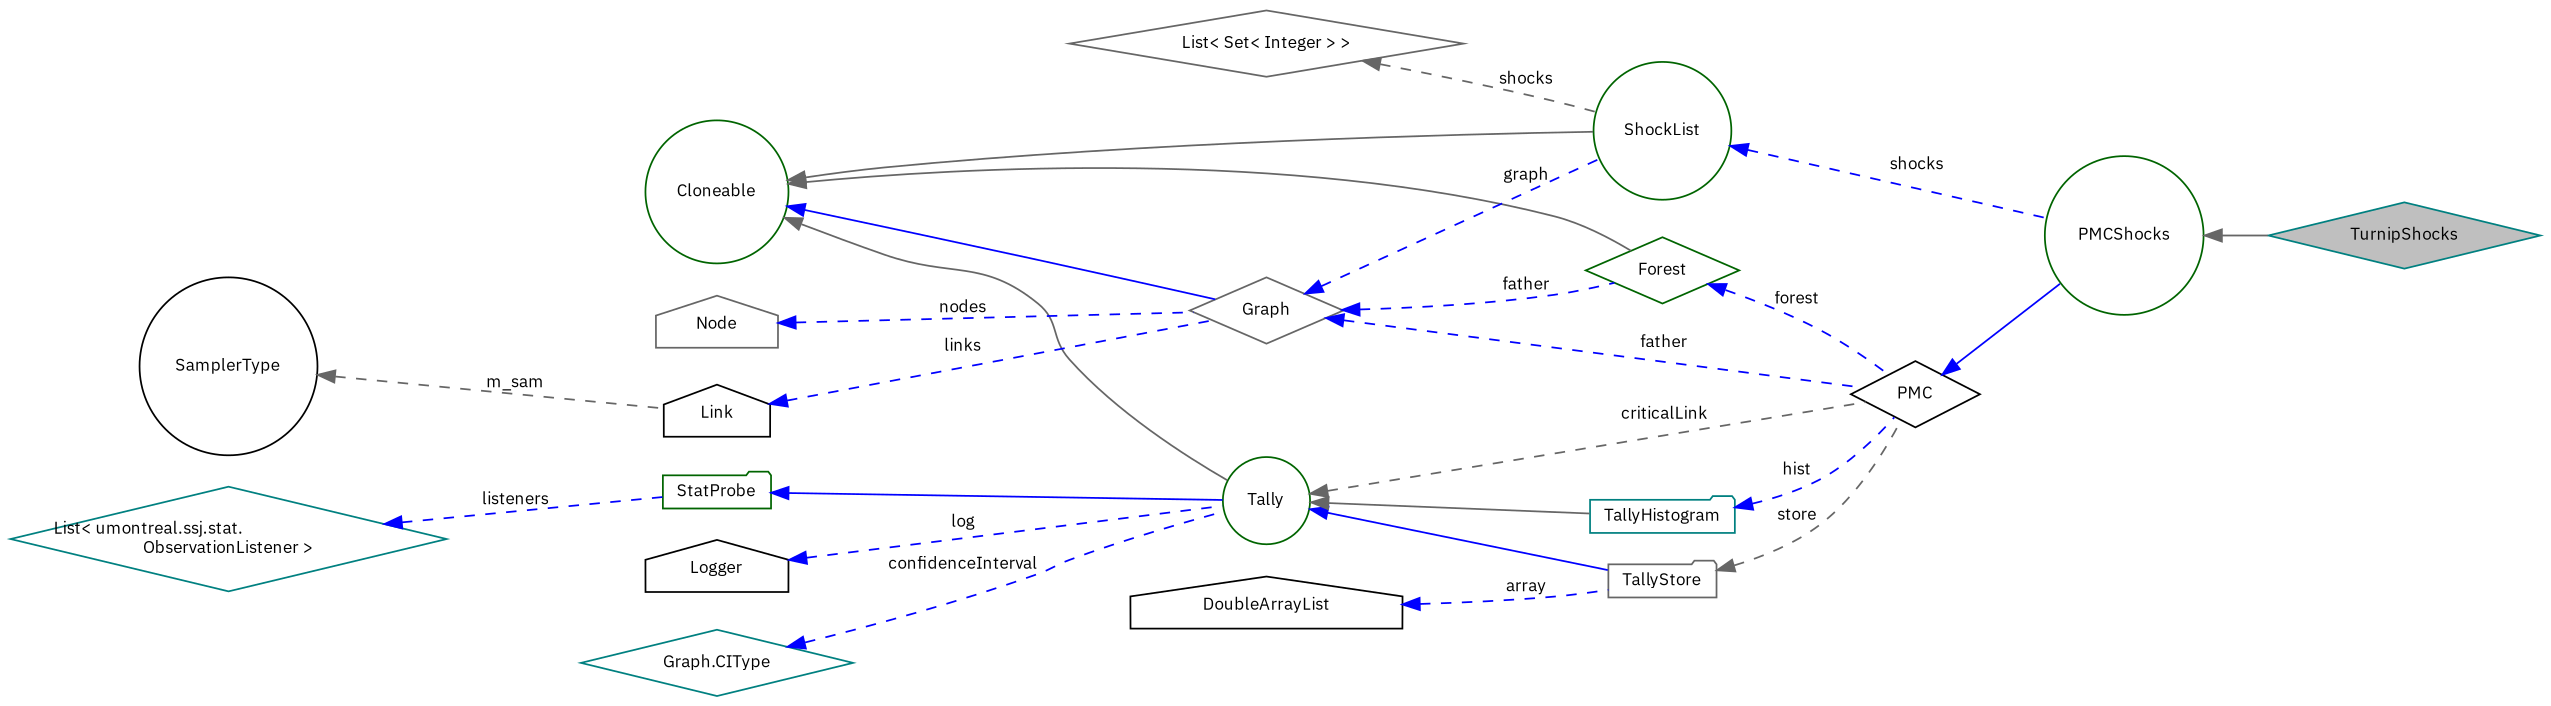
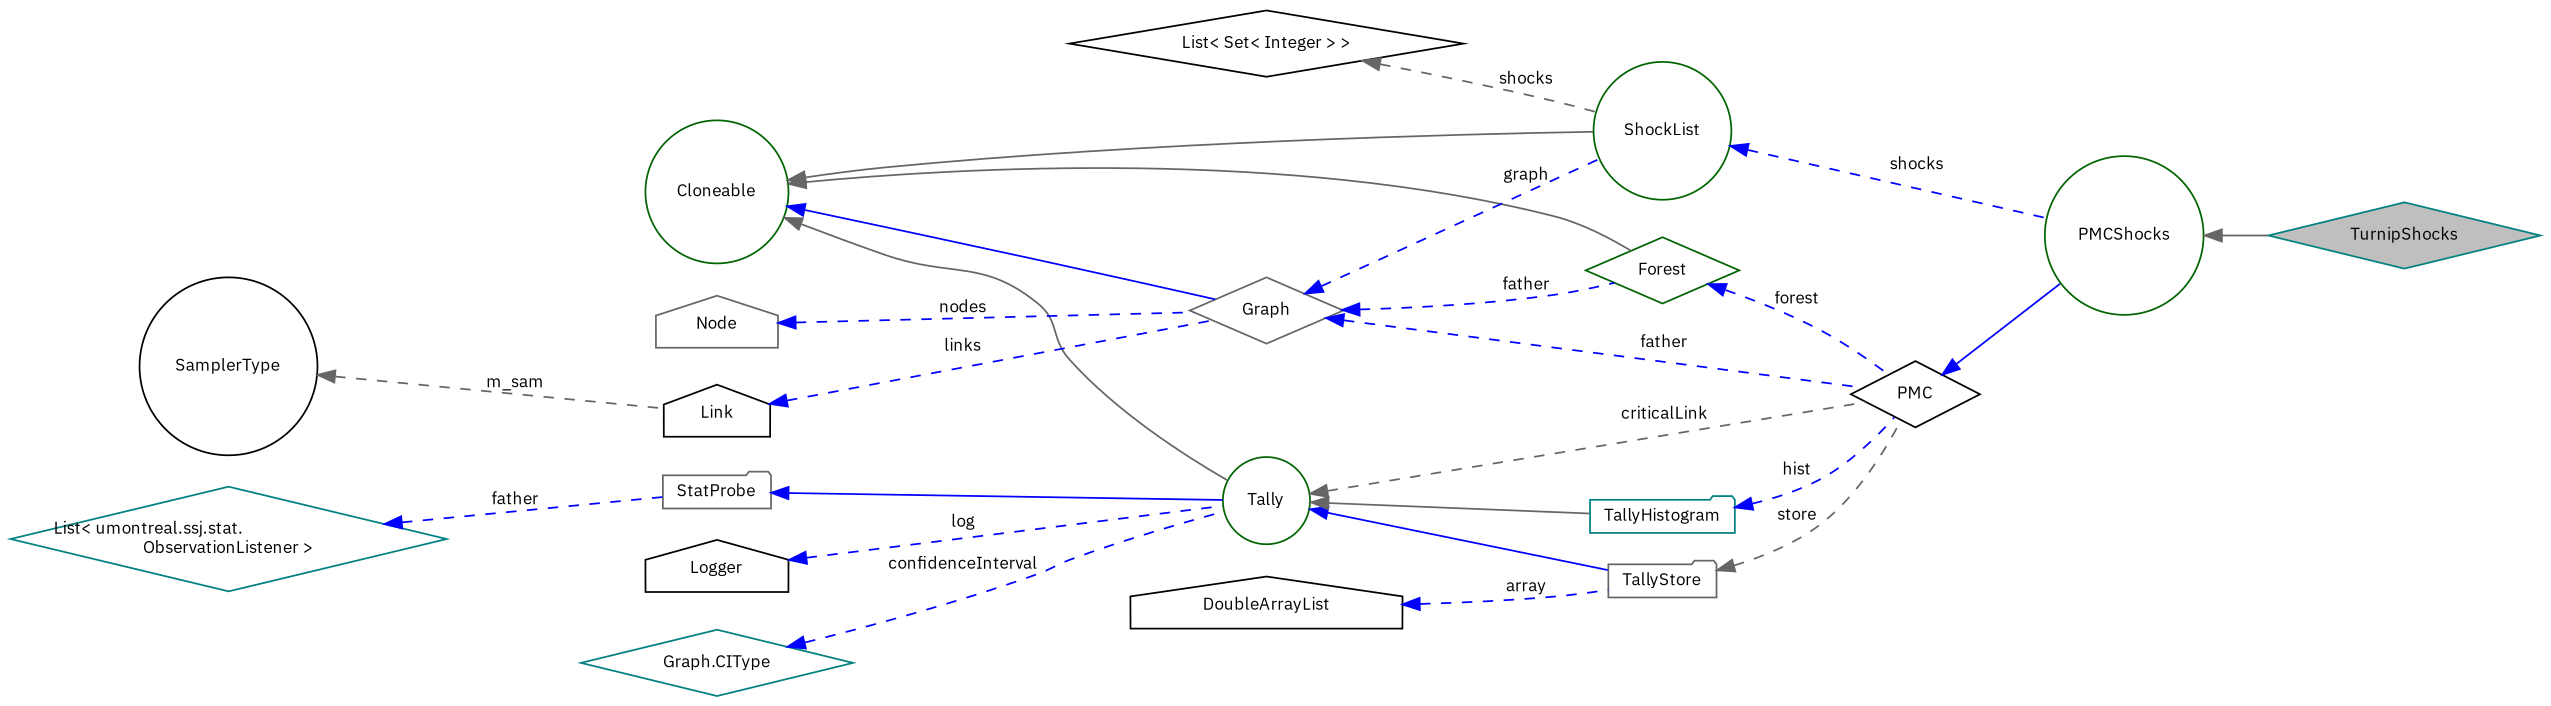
node "List< Set< Integer > >": color gray40 -> black
node "StatProbe": color darkgreen -> gray40
edge "StatProbe" -> "List< umontreal.ssj.stat. ObservationListener >": label " listeners" -> " father"
